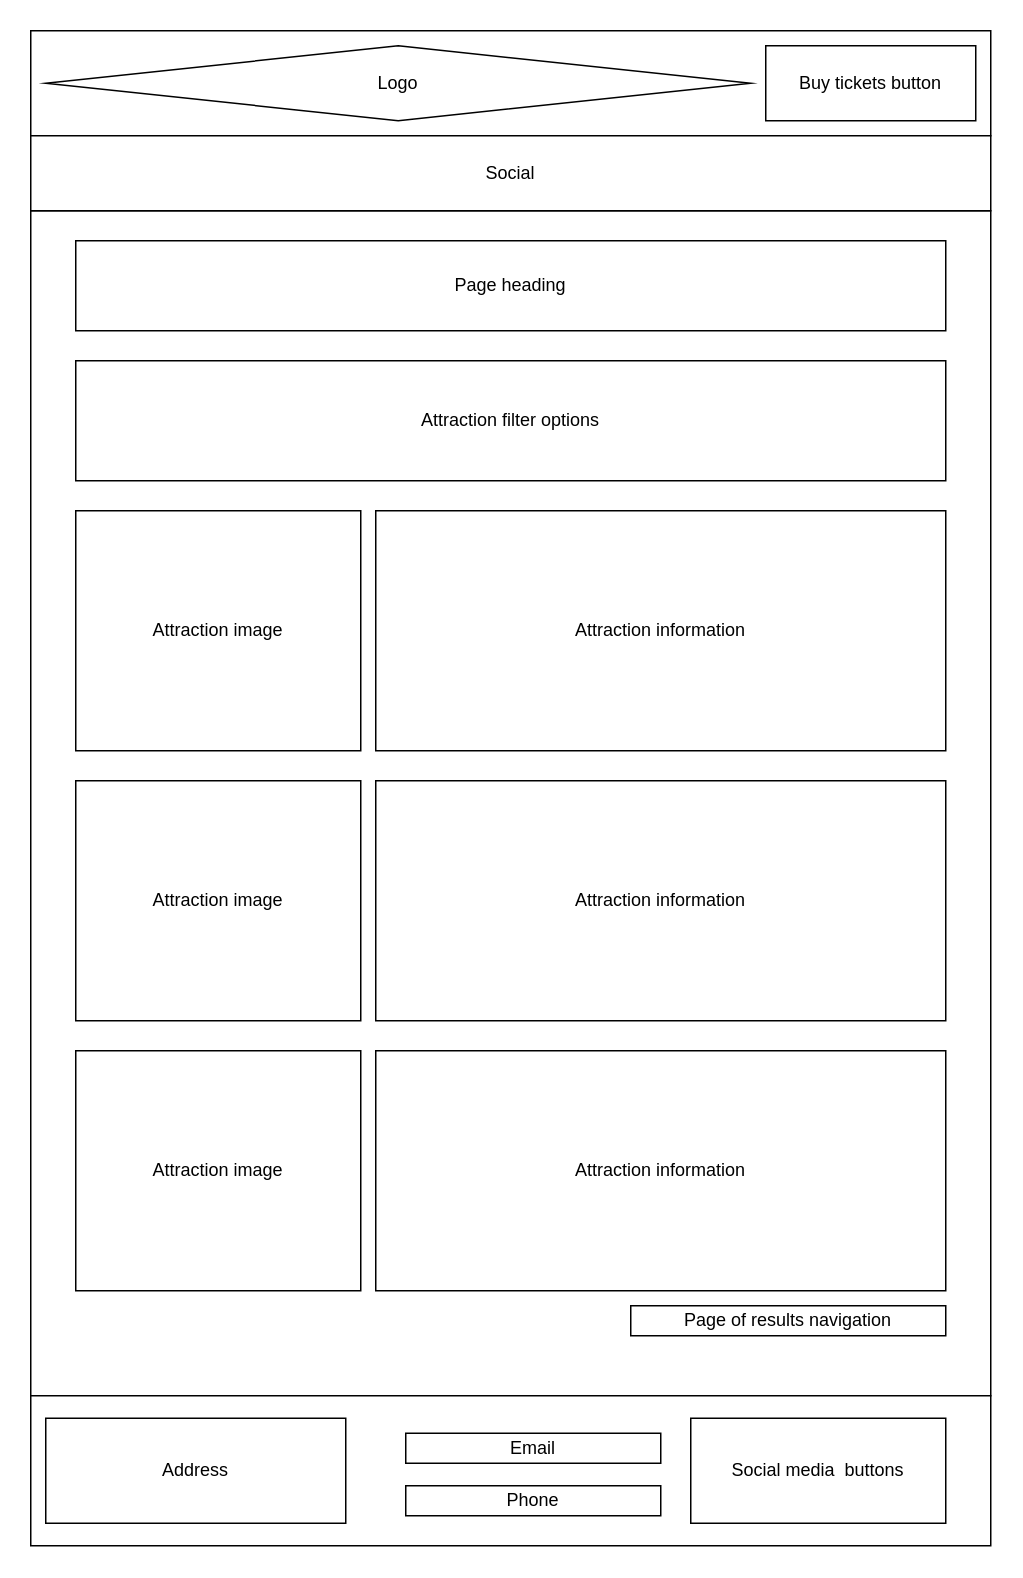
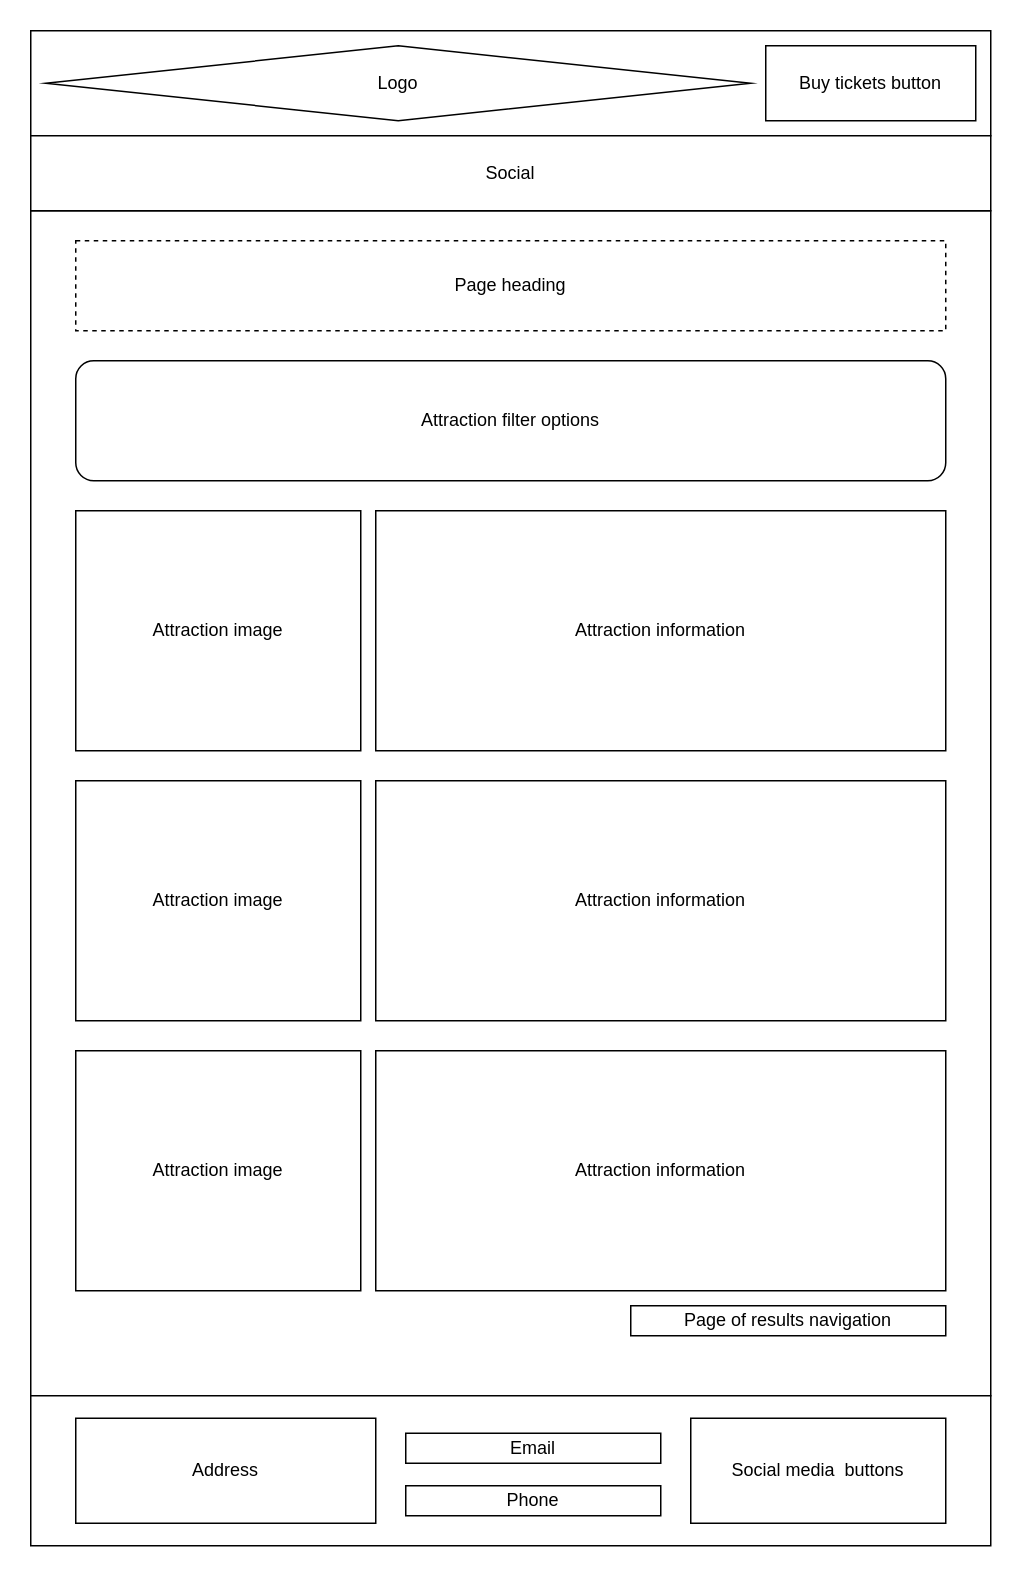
node "Page heading": style solid -> dashed
node "Attraction filter options": shape rectangle -> rounded rectangle
node "Address": moved (196, 1471) -> (226, 1471)
